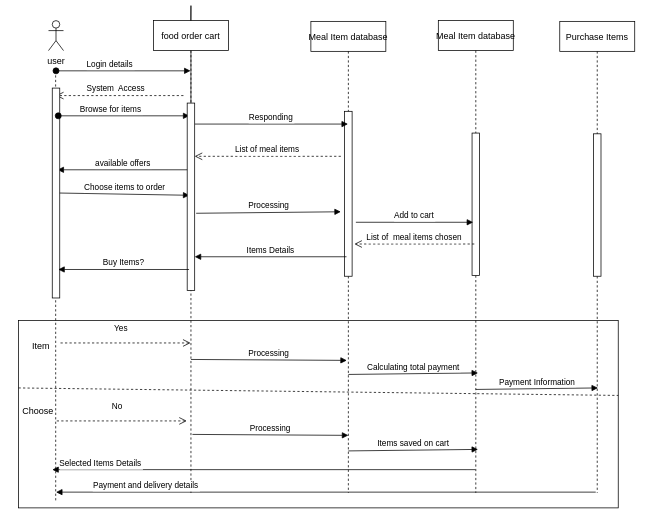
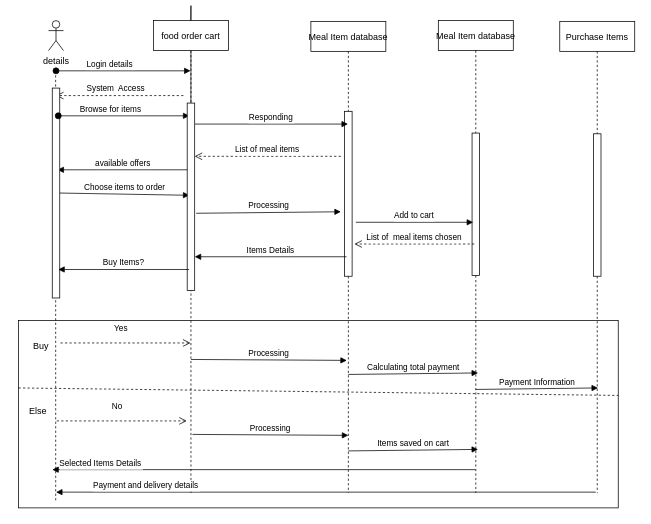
node "user": label "user" -> "details"
node "Item": label "Item" -> "Buy"
node "Choose": label "Choose" -> "Else"
